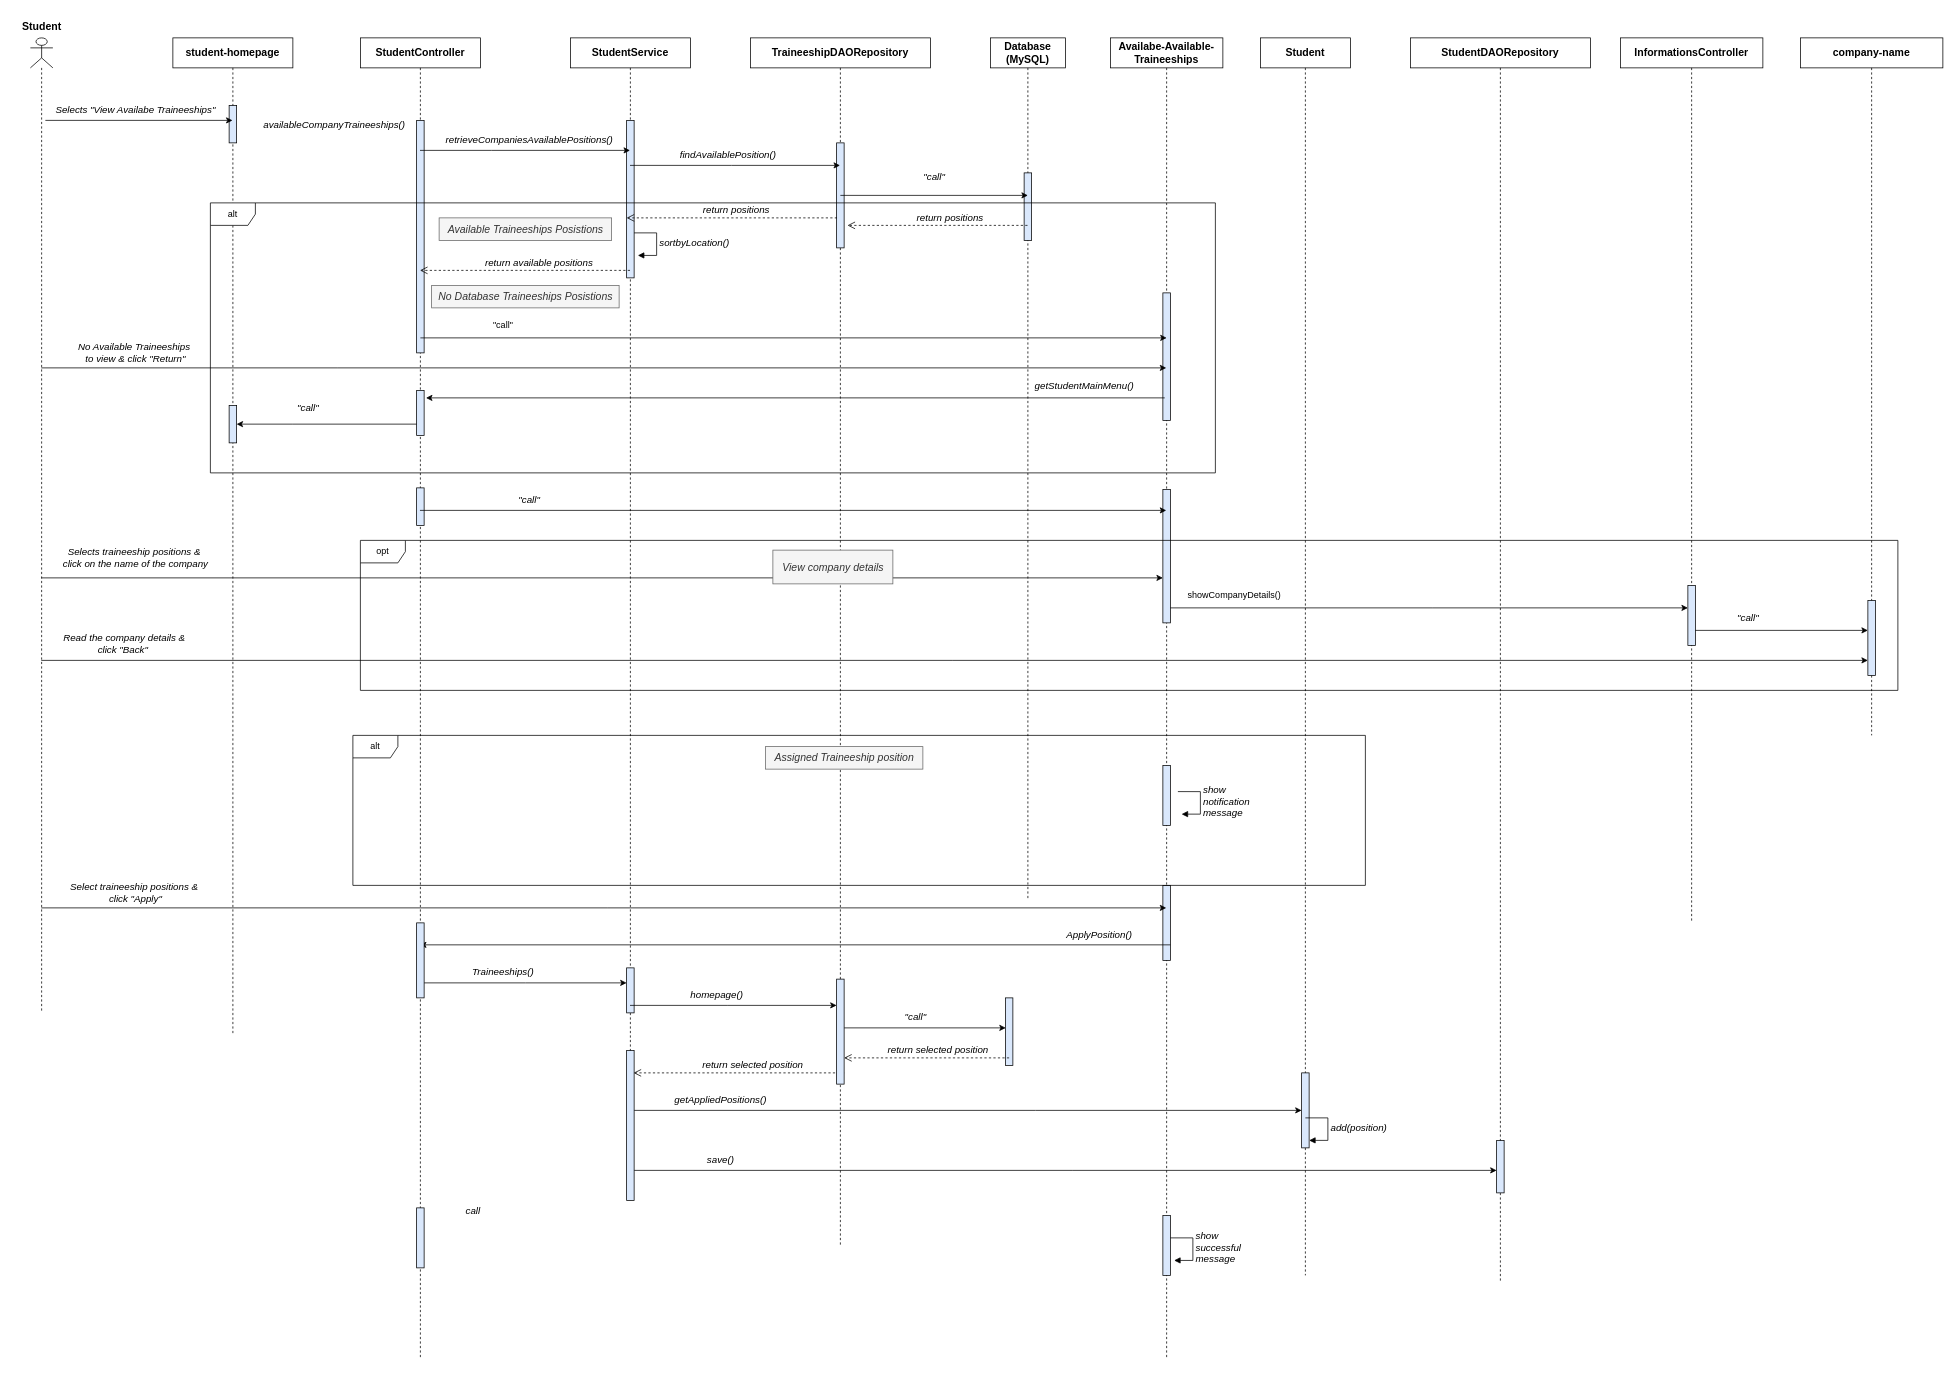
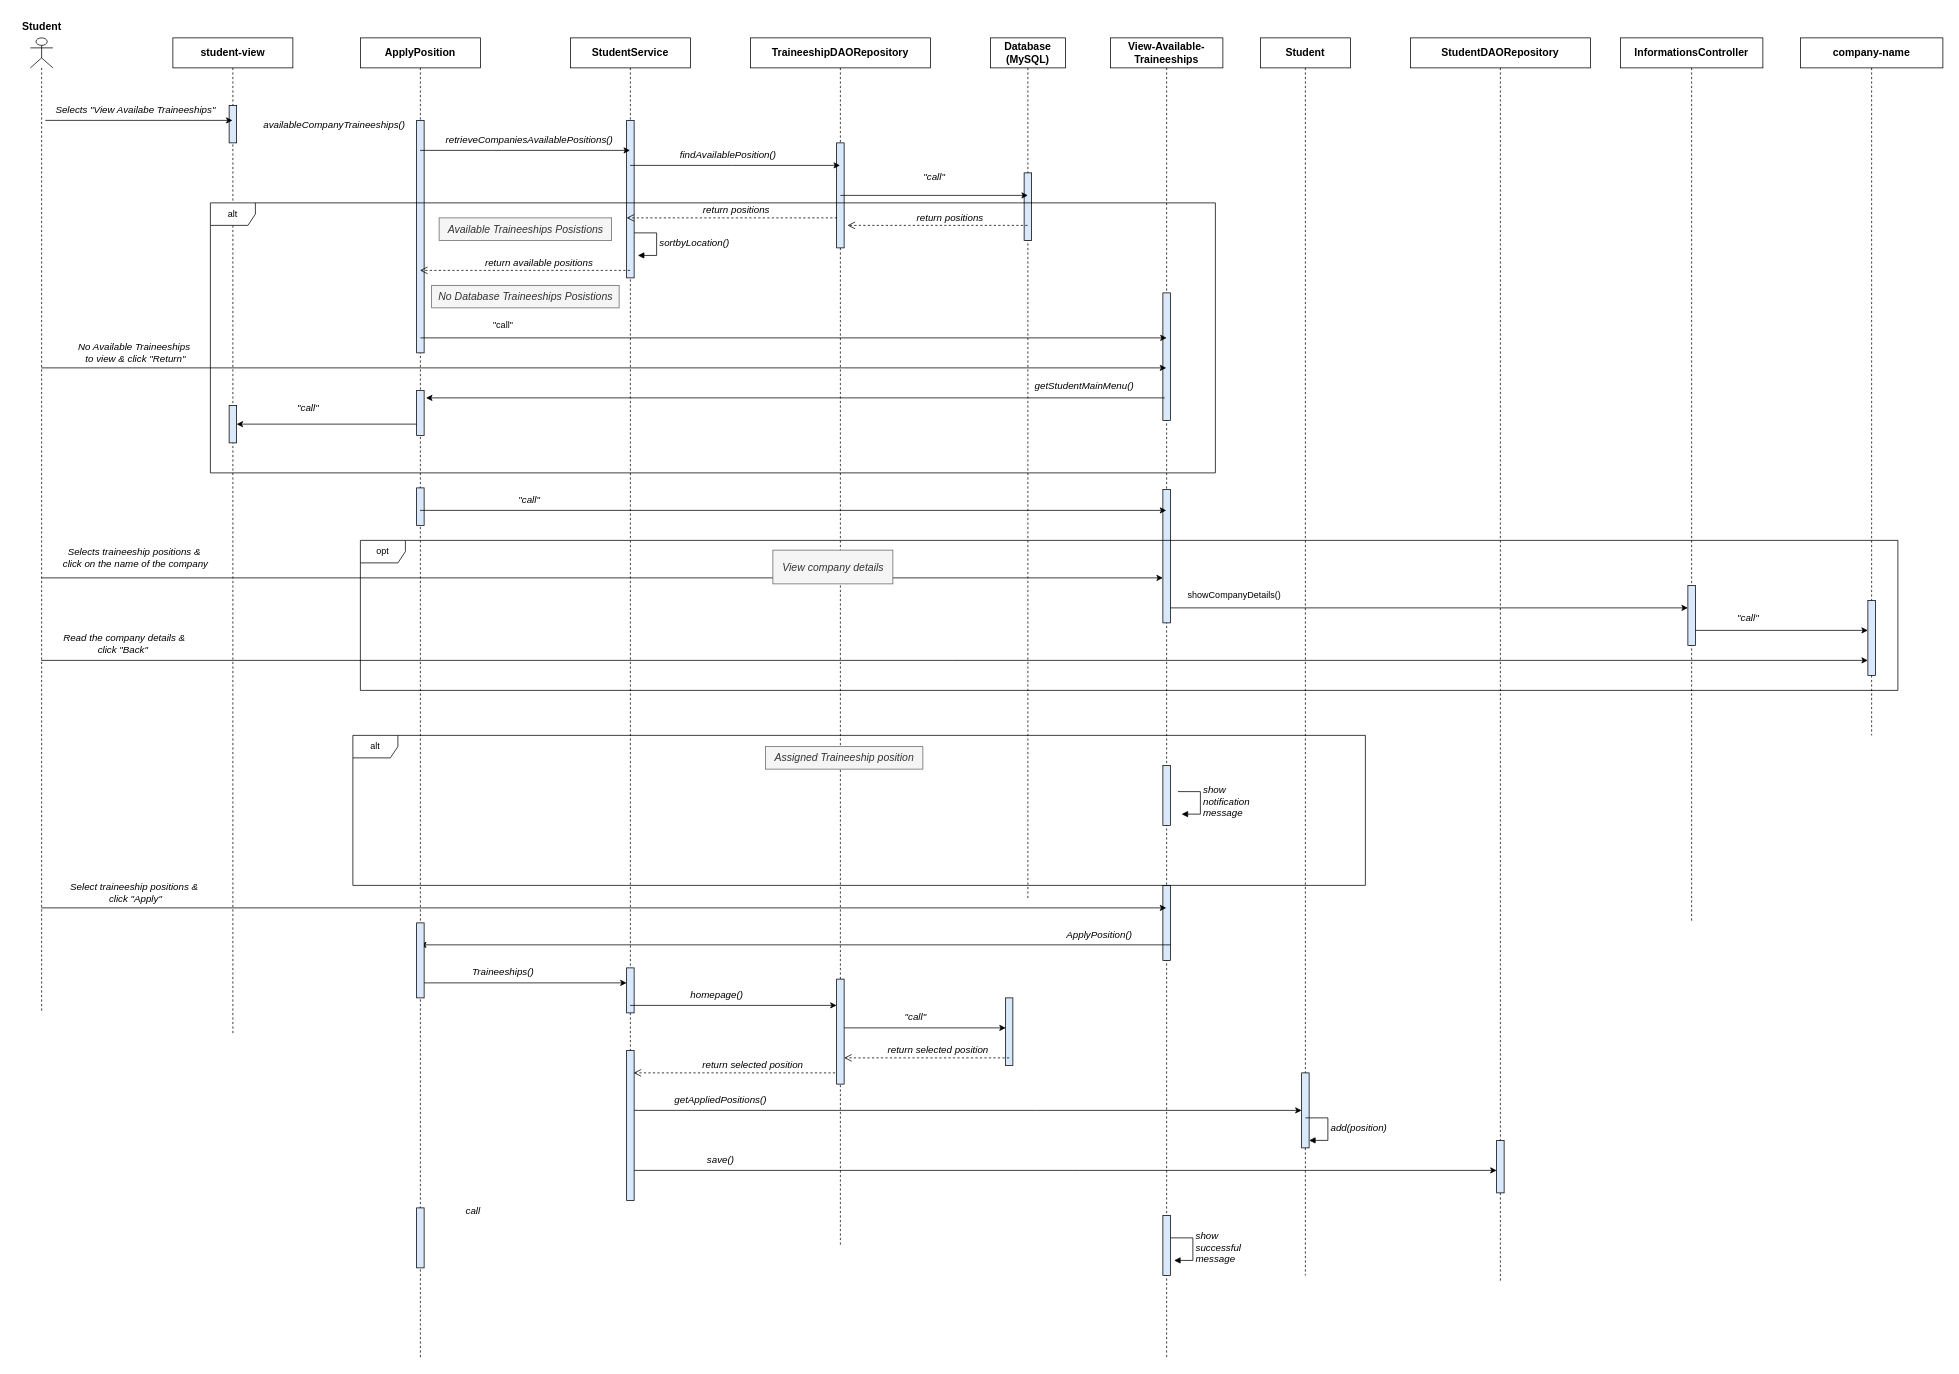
node "student-homepage": label "student-homepage" -> "student-view"
node "StudentController": label "StudentController" -> "ApplyPosition"
node "Availabe-Available-Traineeships": label "Availabe-Available-Traineeships" -> "View-Available-Traineeships"
